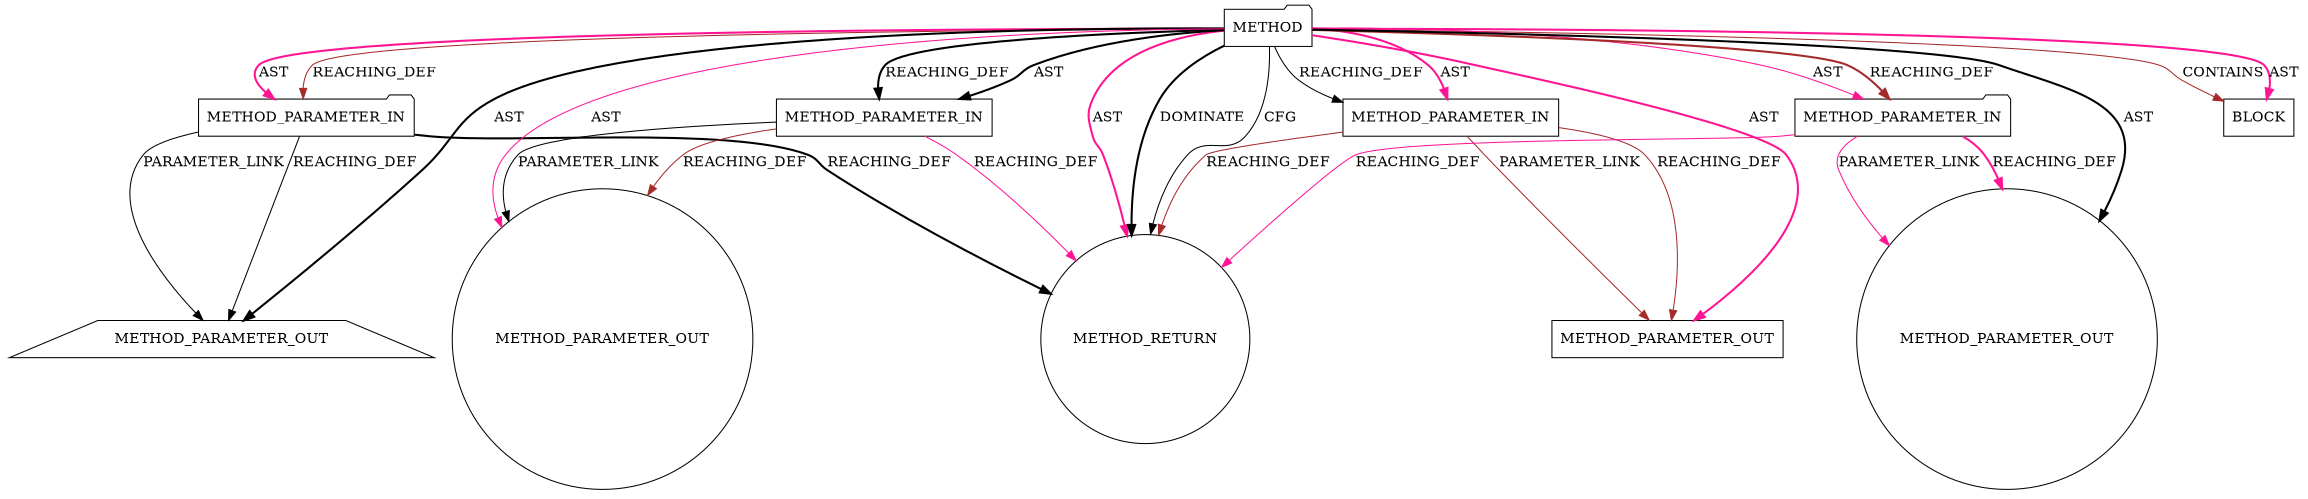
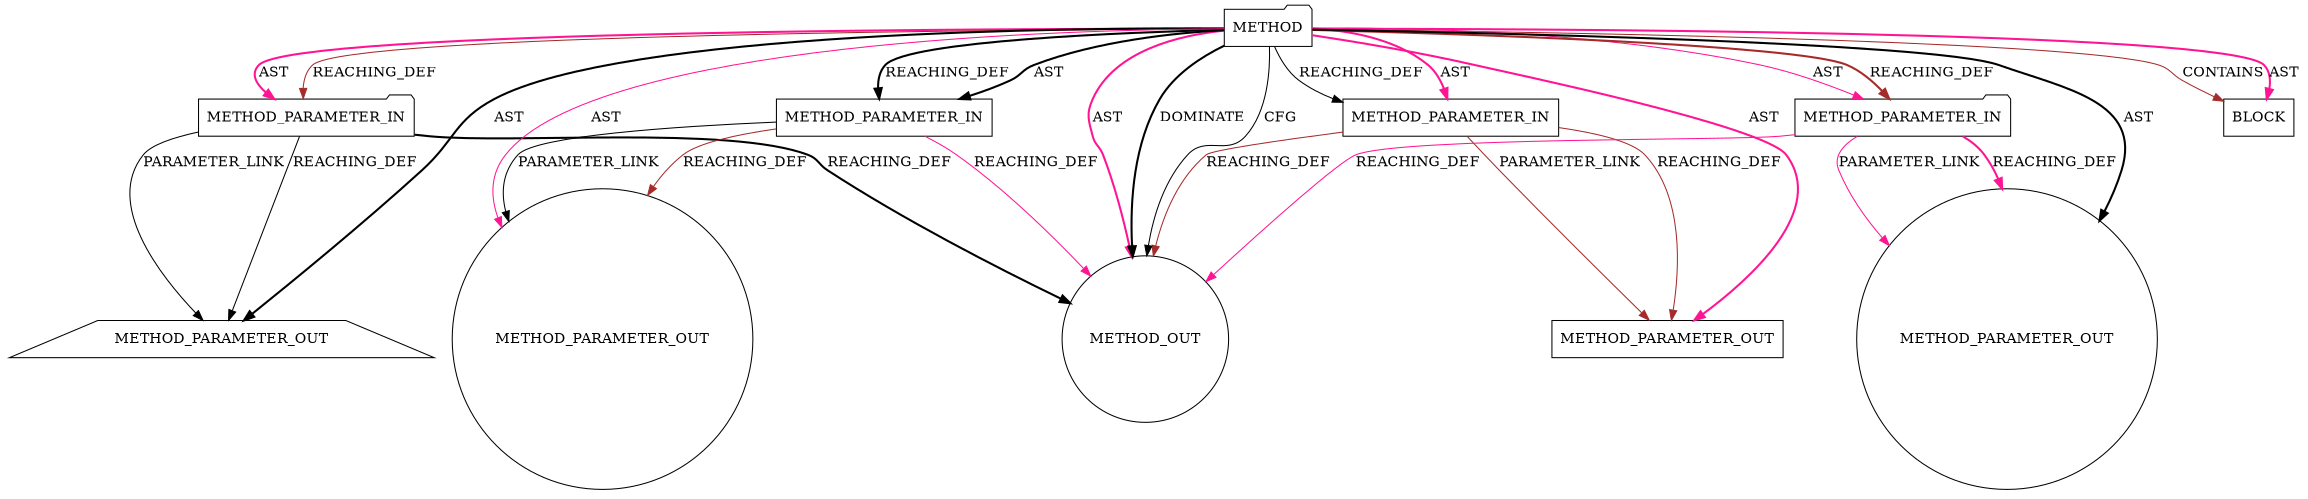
node "METHOD_RETURN": label "METHOD_RETURN" -> "METHOD_OUT"
